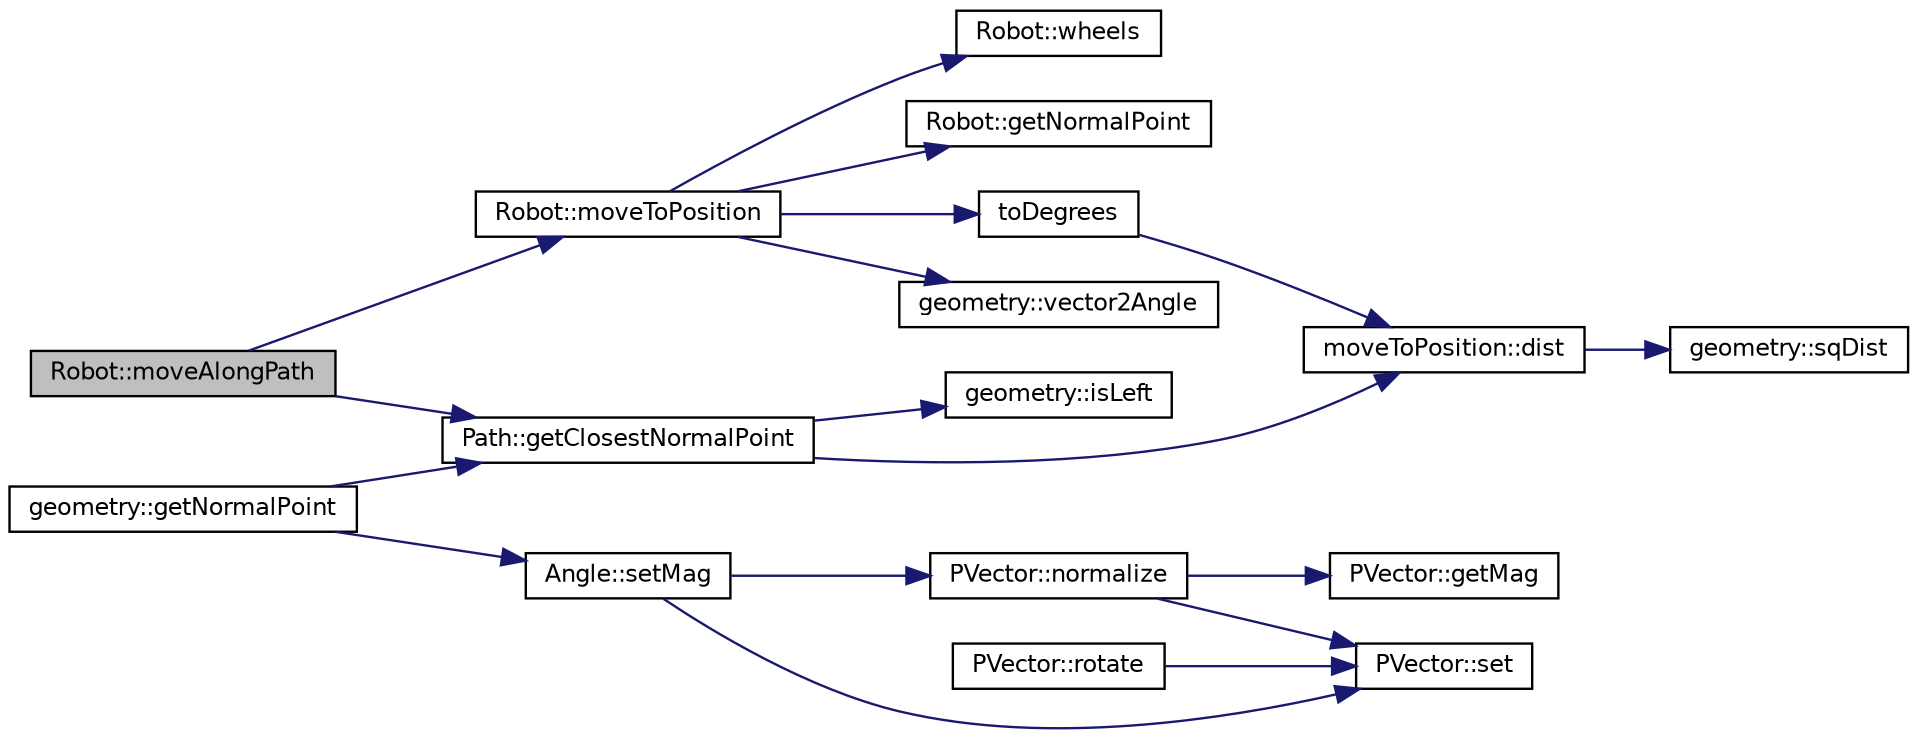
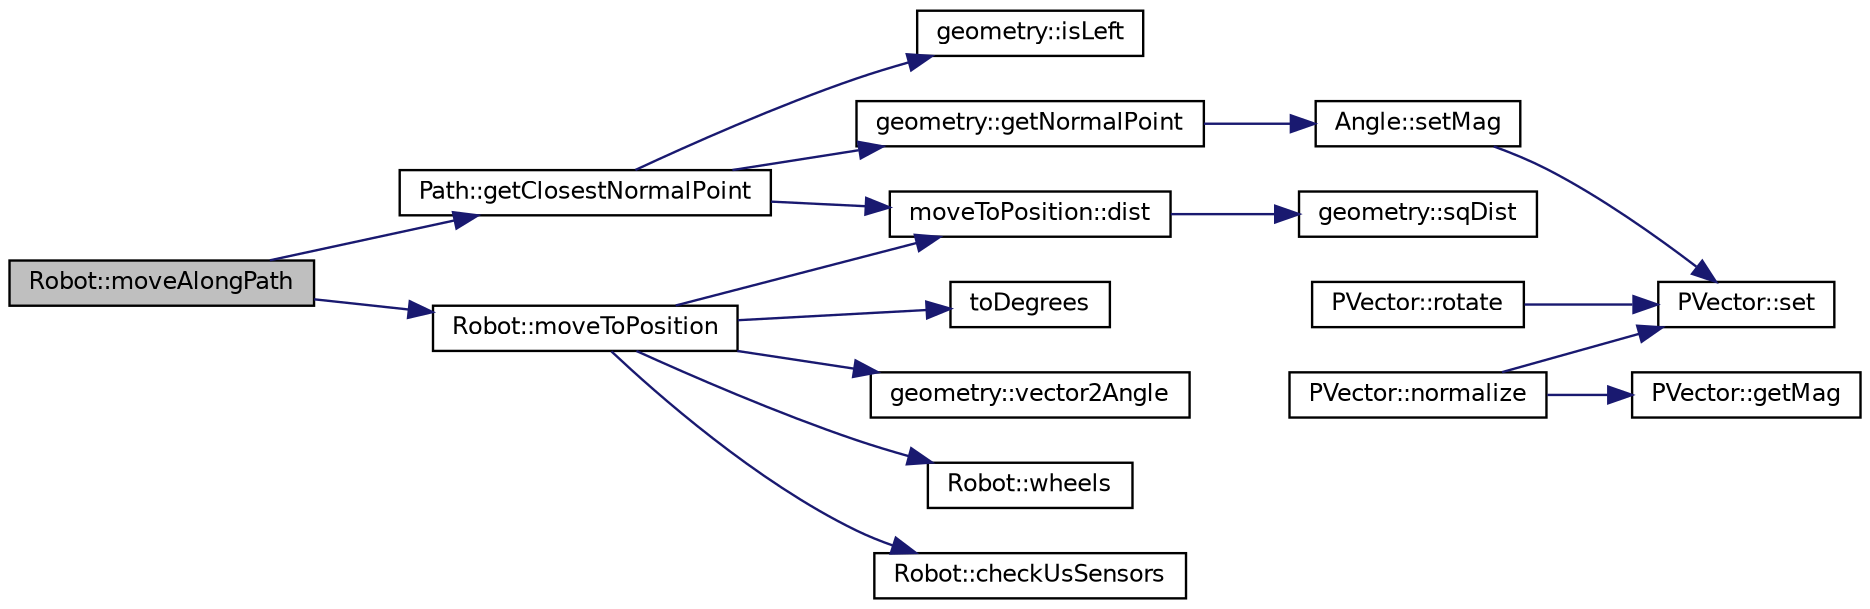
node "Robot::getNormalPoint": label "Robot::getNormalPoint" -> "Robot::checkUsSensors"
edge "toDegrees" -> "moveToPosition::dist": now "Robot::moveToPosition" -> "moveToPosition::dist"
edge "geometry::getNormalPoint" -> "Path::getClosestNormalPoint": reversed
edge "Angle::setMag" -> "PVector::normalize": removed
